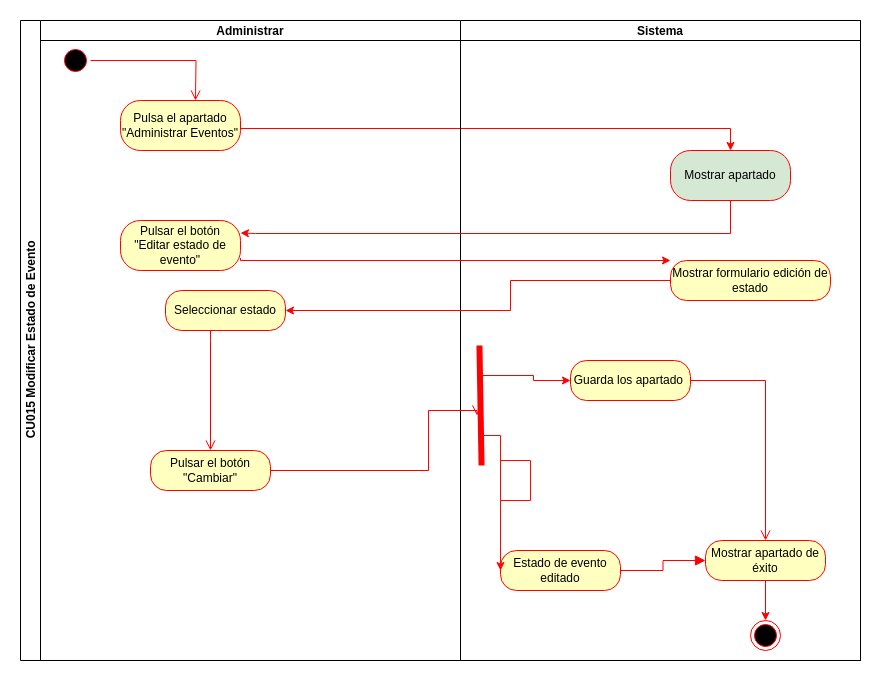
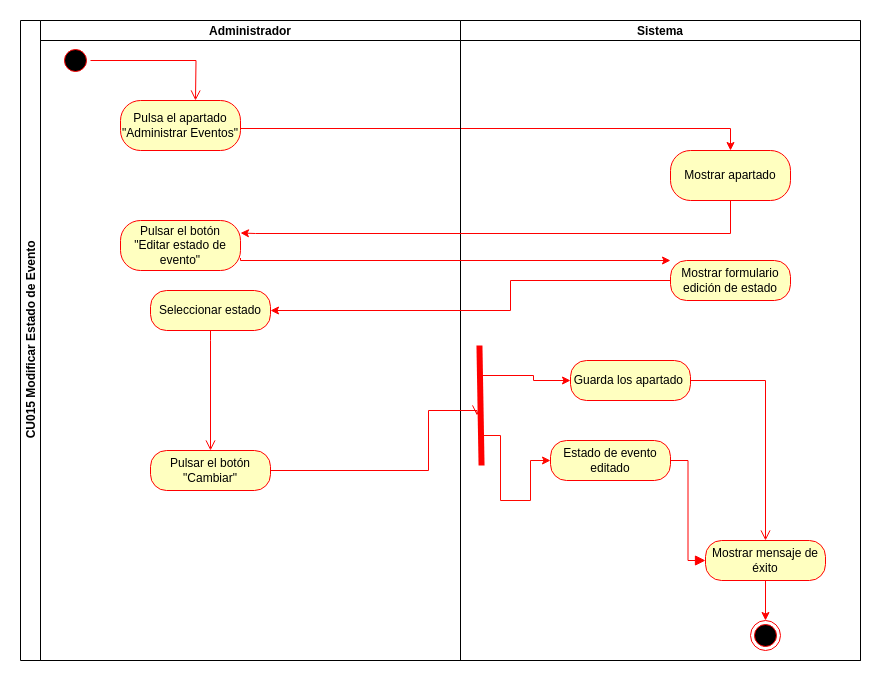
node "Administrar": label "Administrar" -> "Administrador"
node "Mostrar apartado": fillcolor #d5e8d4 -> #ffffc0
node "Mostrar formulario edición de estado": size 160x40 -> 120x40
node "Seleccionar estado": moved (226, 311) -> (211, 311)
node "Mostrar apartado de éxito": label "Mostrar apartado de éxito" -> "Mostrar mensaje de éxito"
node "Estado de evento editado": moved (561, 571) -> (611, 461)
